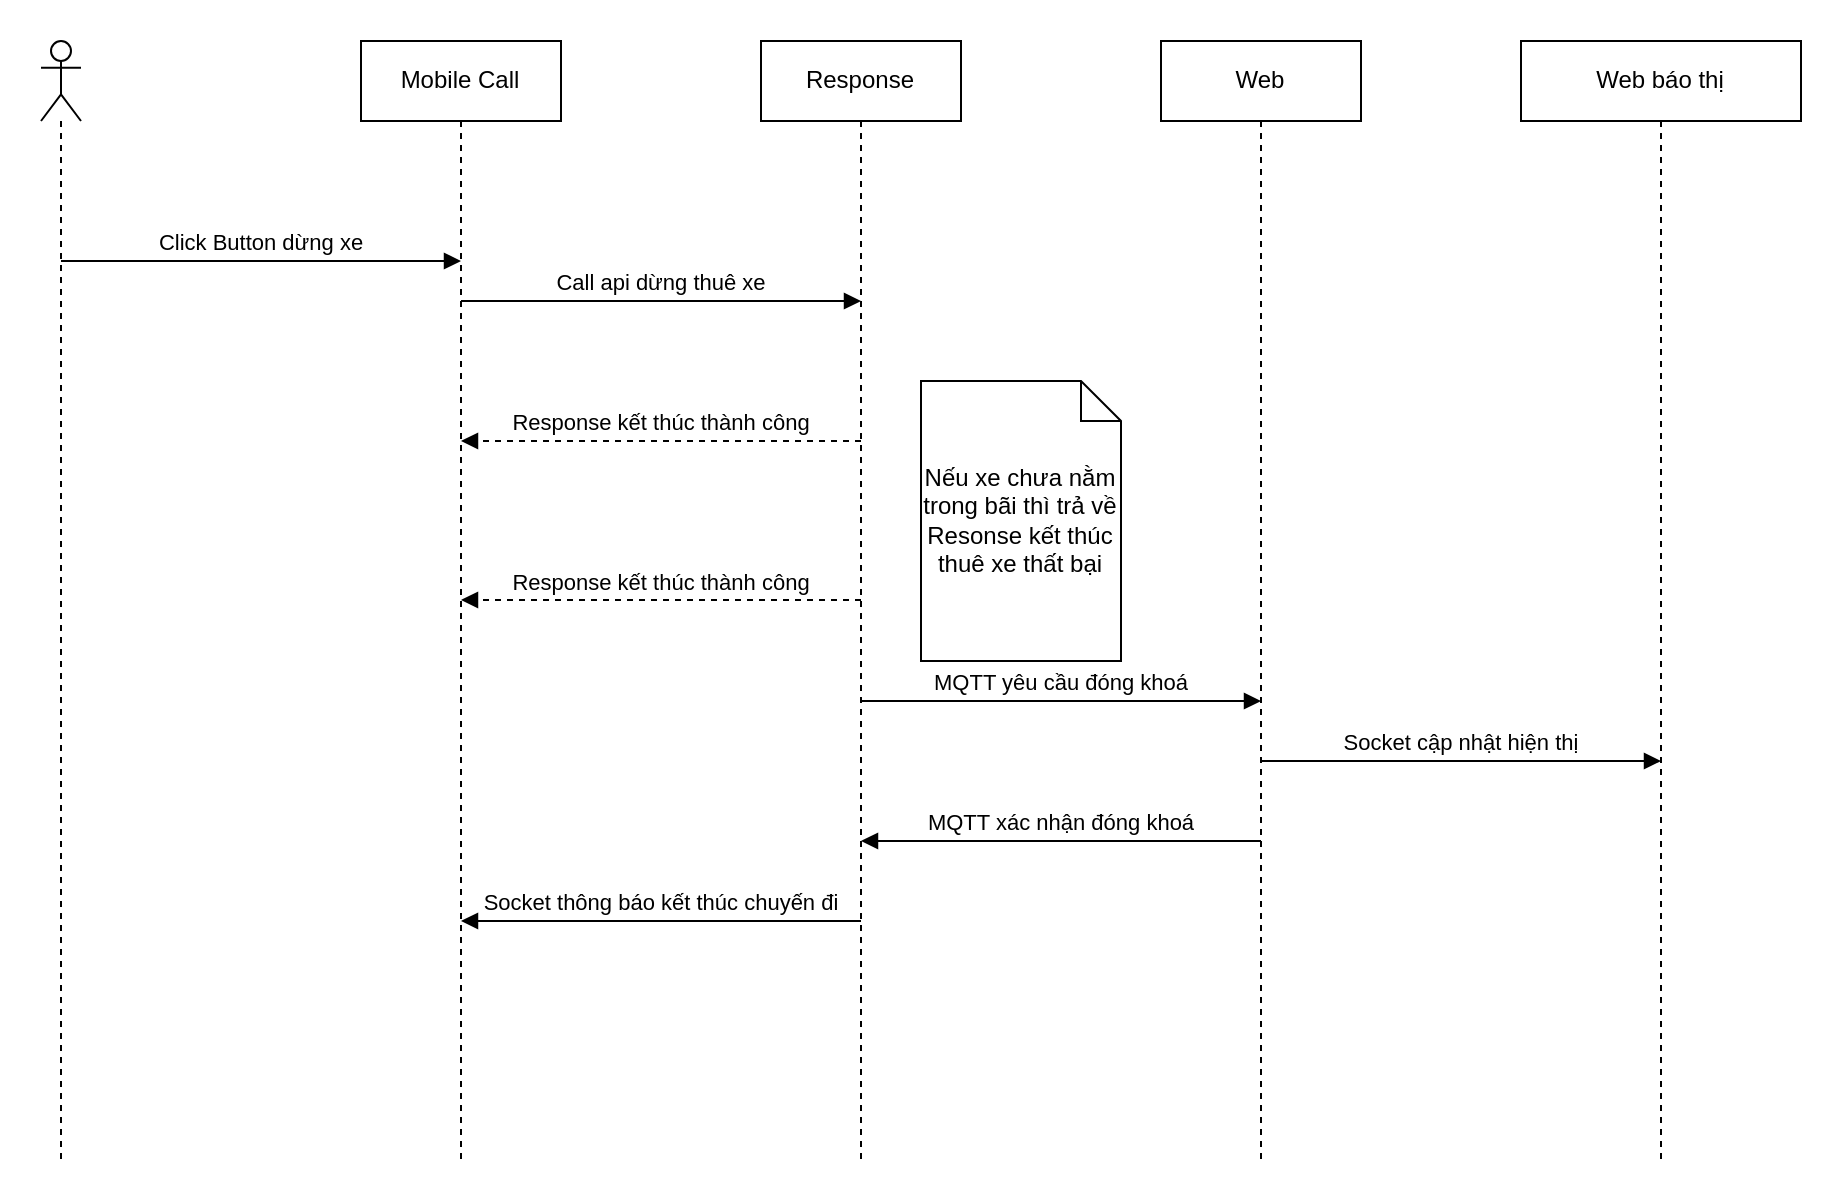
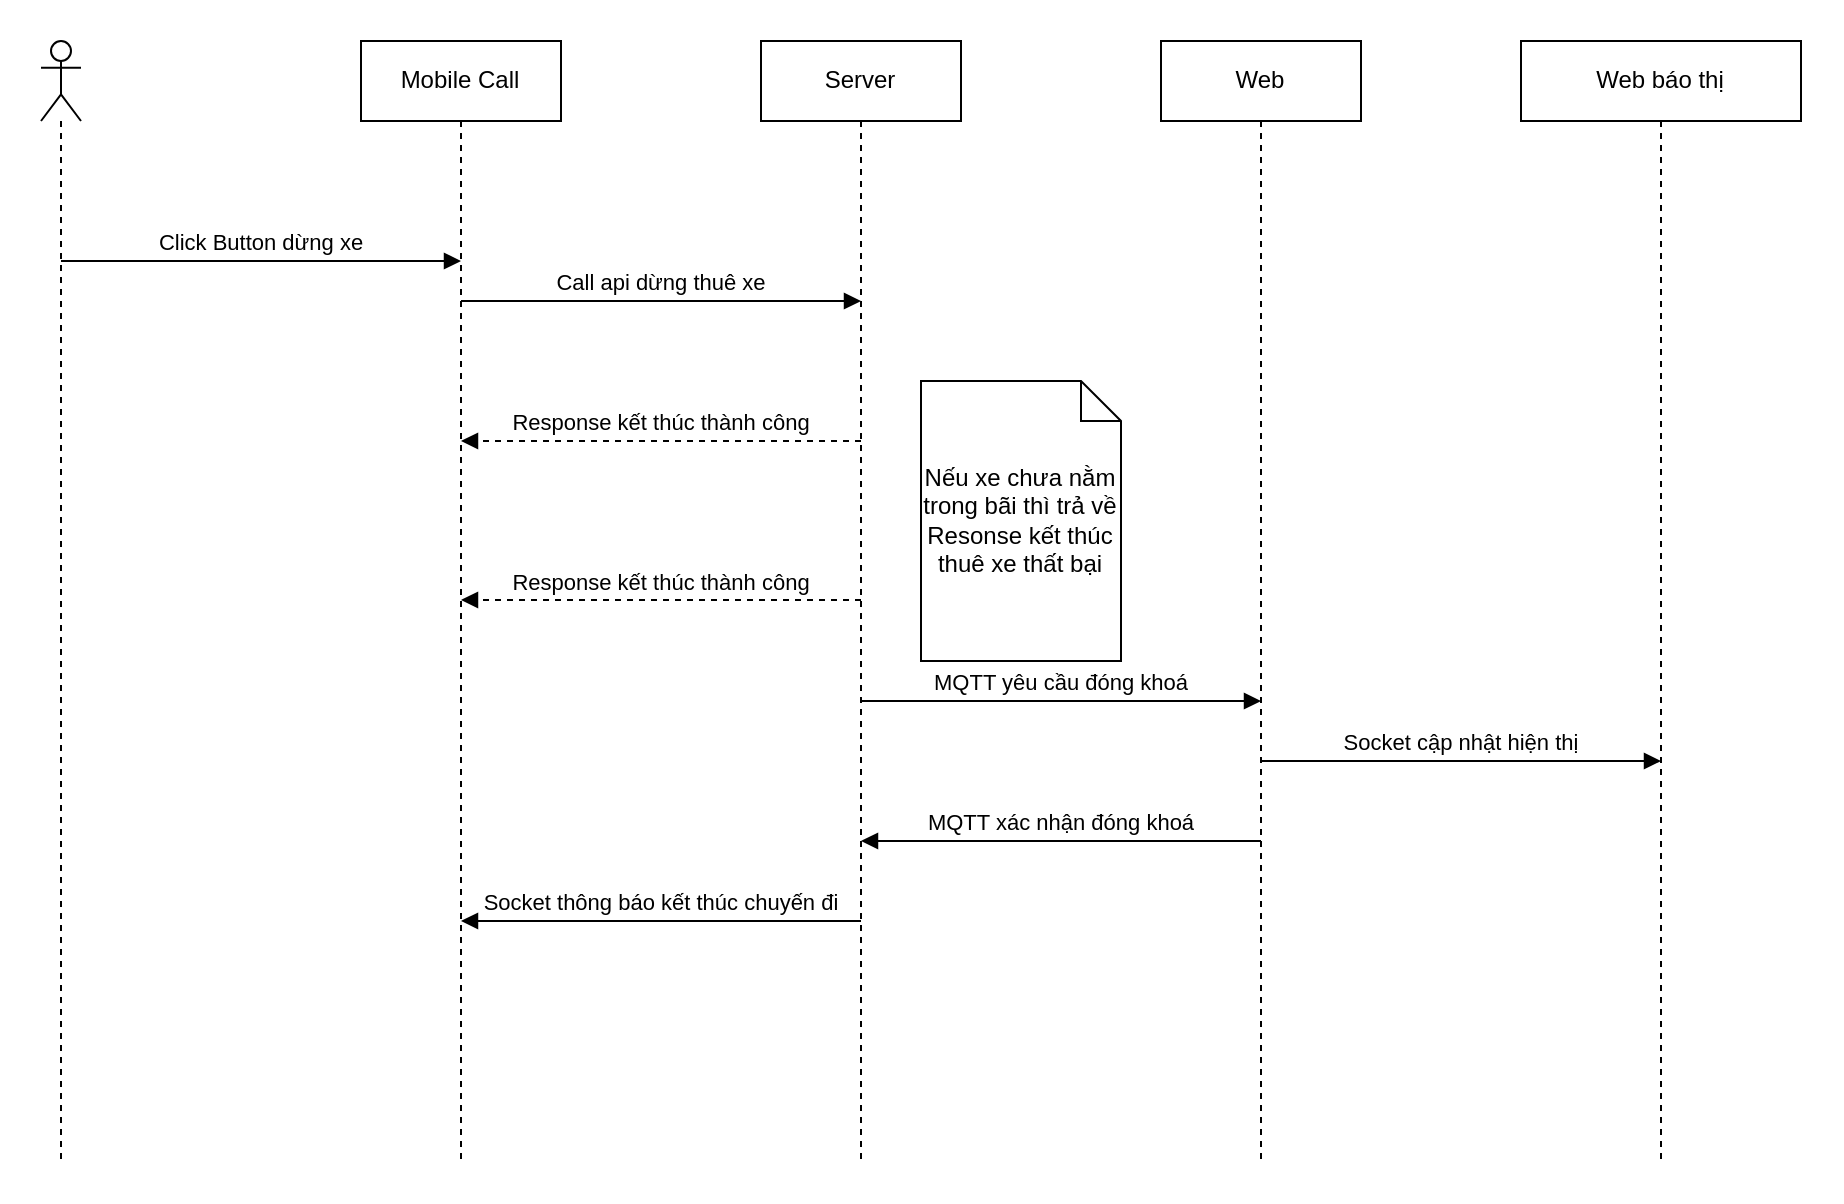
node "Response": label "Response" -> "Server"
